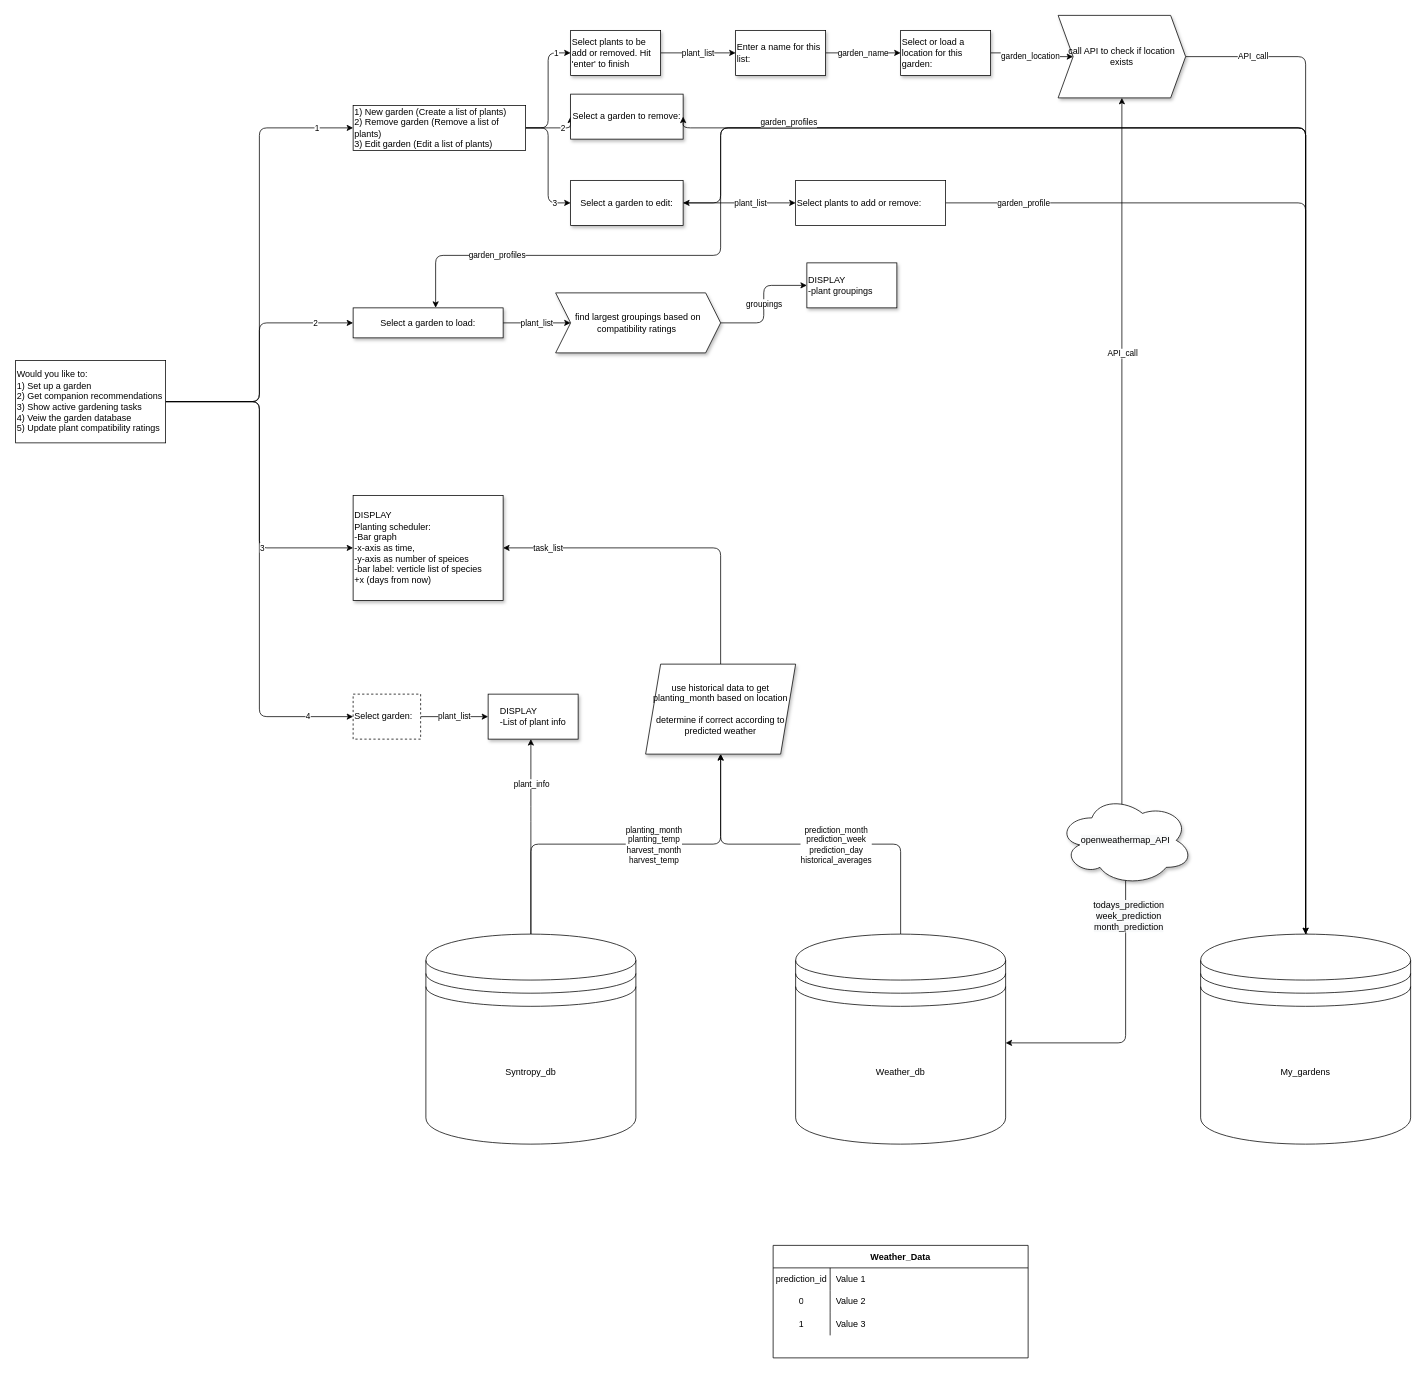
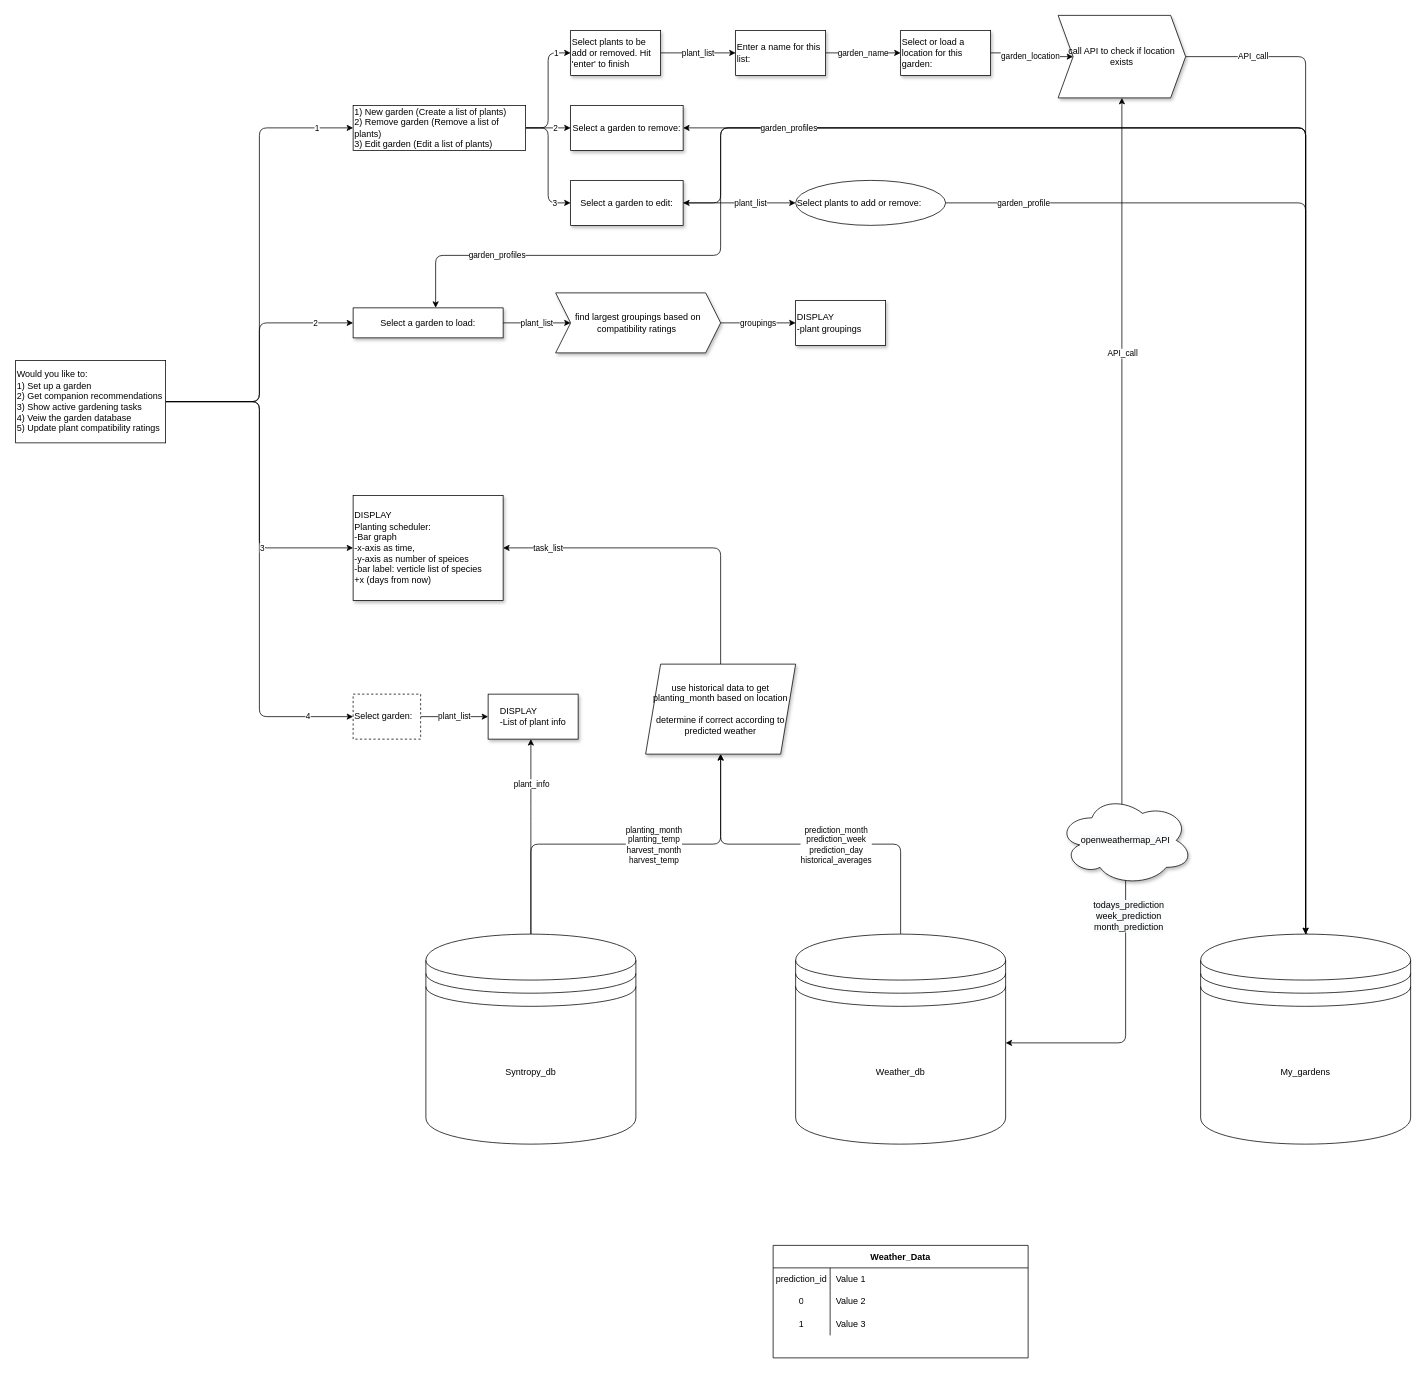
node "Select a garden to remove:": moved (627, 117) -> (627, 128)
node "Select plants to add or remove:": shape rectangle -> ellipse
node "DISPLAY -plant groupings": moved (852, 285) -> (840, 323)
